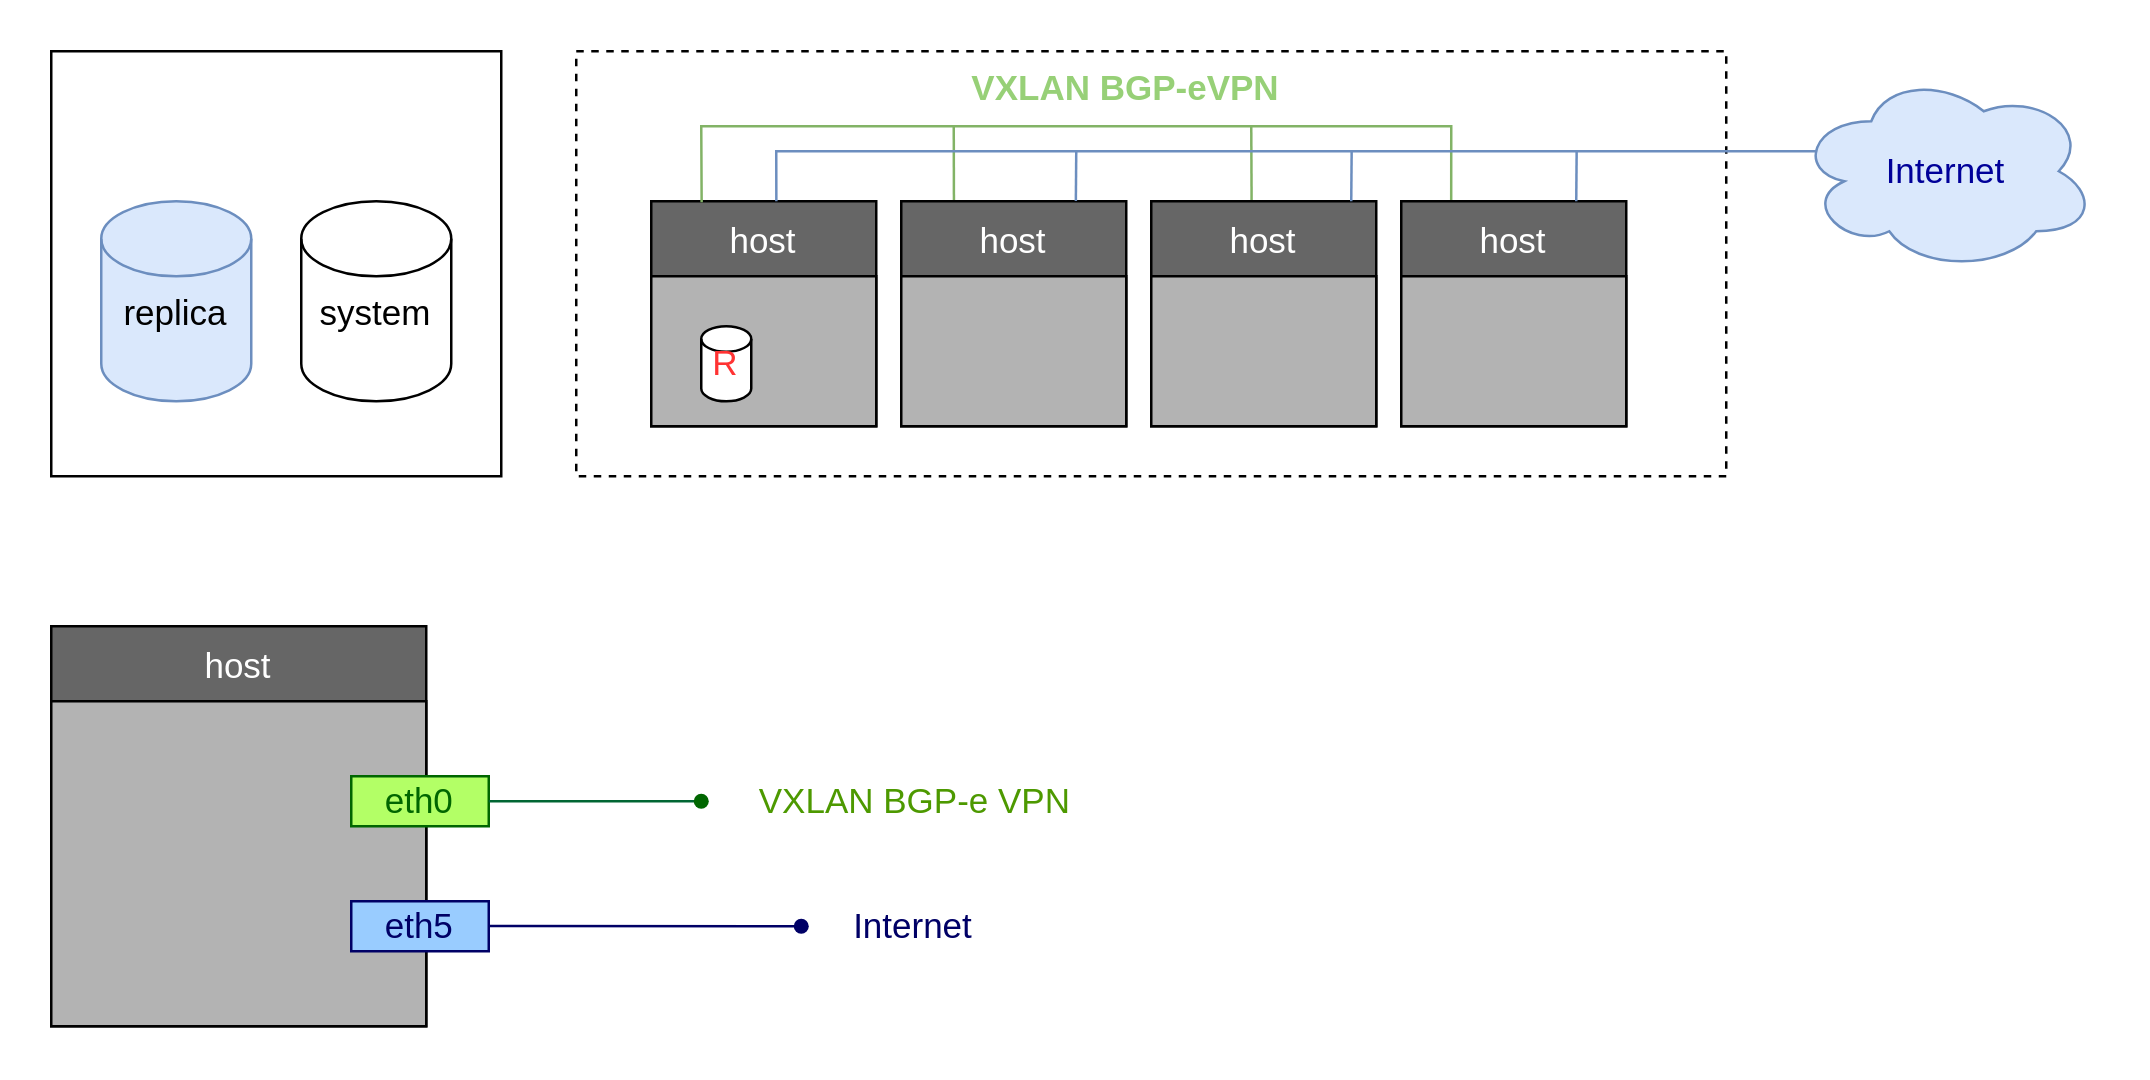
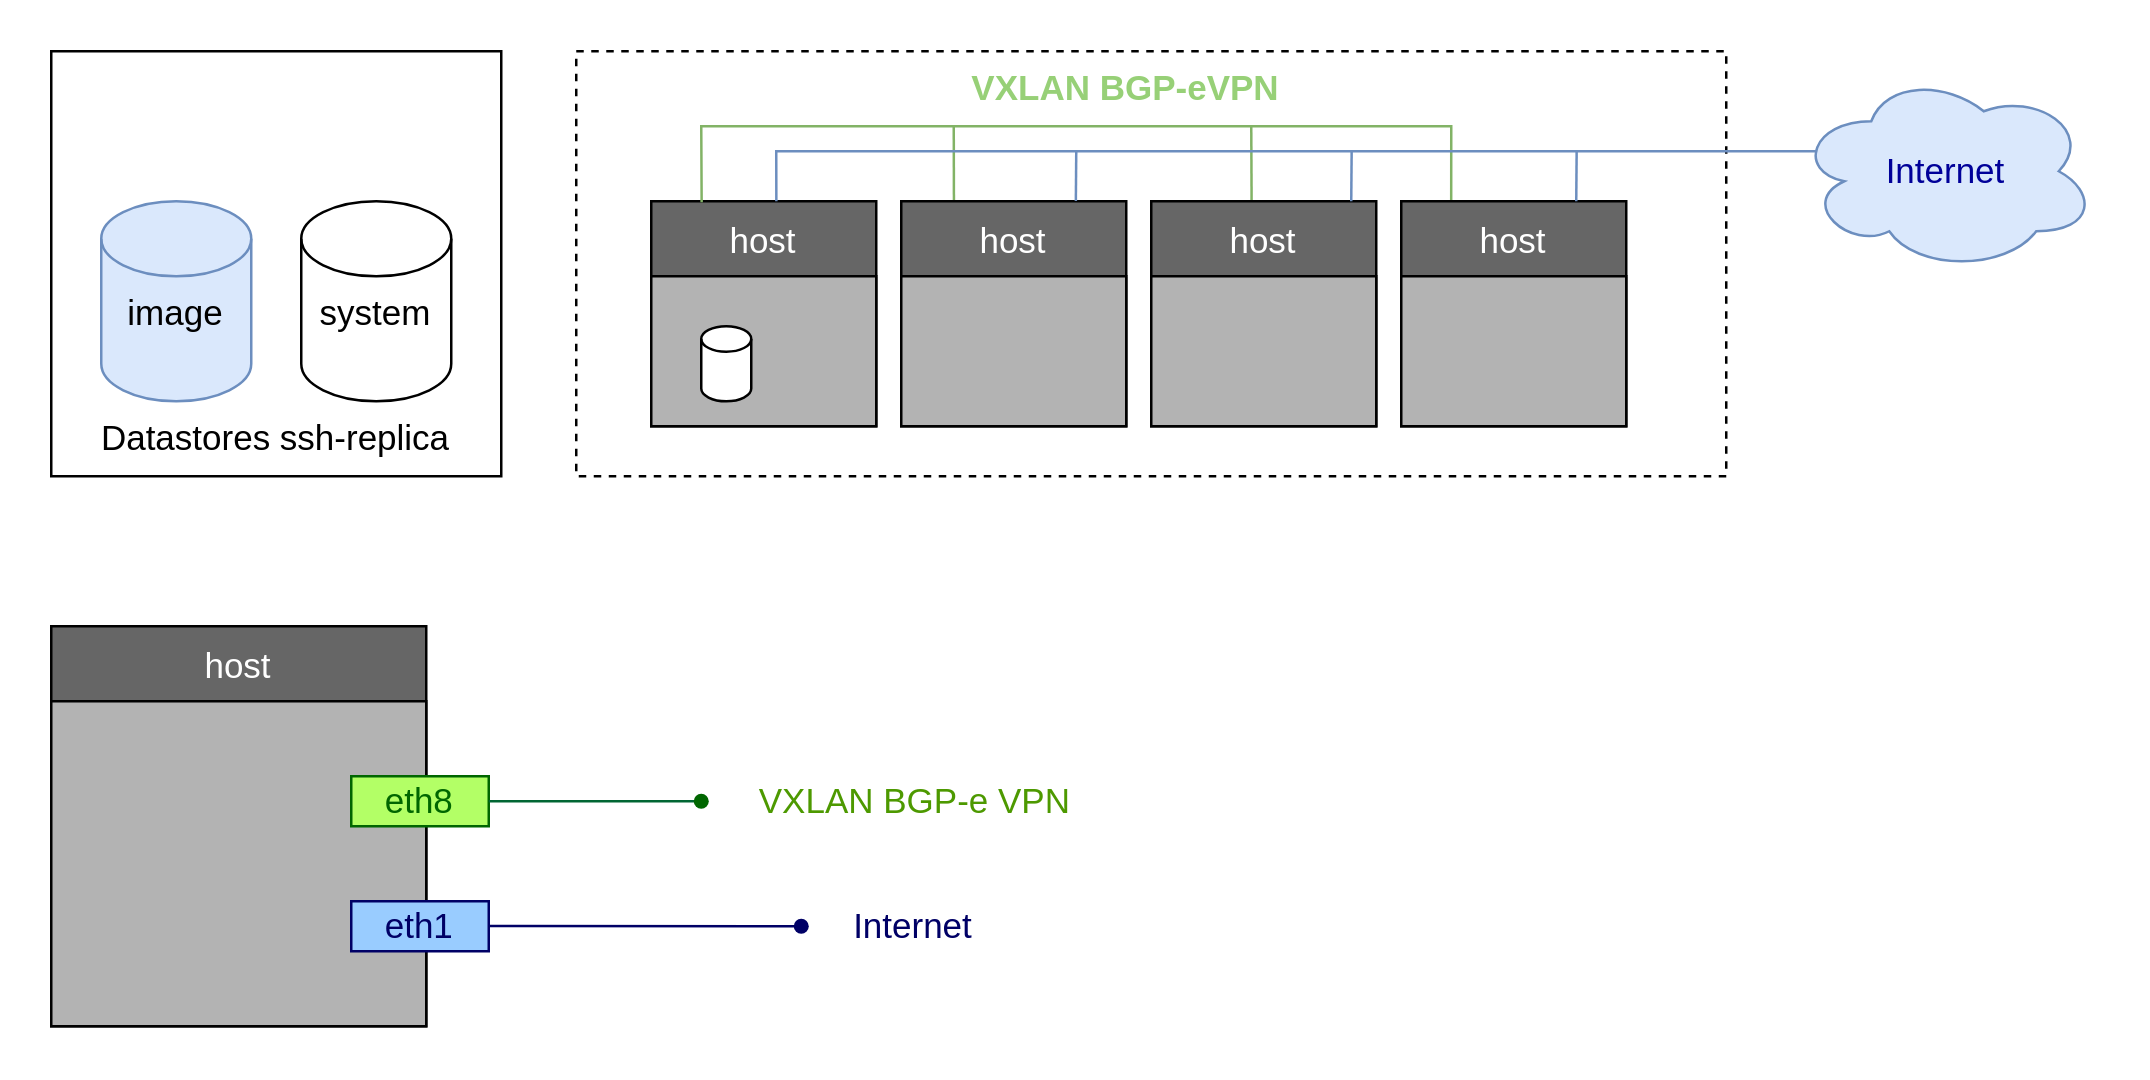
node "replica": label "replica" -> "image"
node "R": removed
node "Datastores ssh-replica": added
node "eth0": label "eth0" -> "eth8"
node "eth5": label "eth5" -> "eth1"
